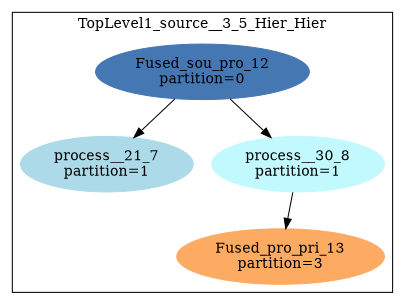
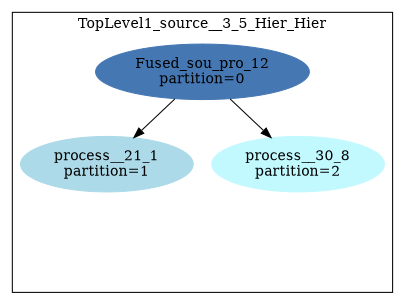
node "process__21_7 partition=1": label "process__21_7 partition=1" -> "process__21_1 partition=1"
node "process__30_8 partition=1": label "process__30_8 partition=1" -> "process__30_8 partition=2"
node "Fused_pro_pri_13 partition=3": removed
